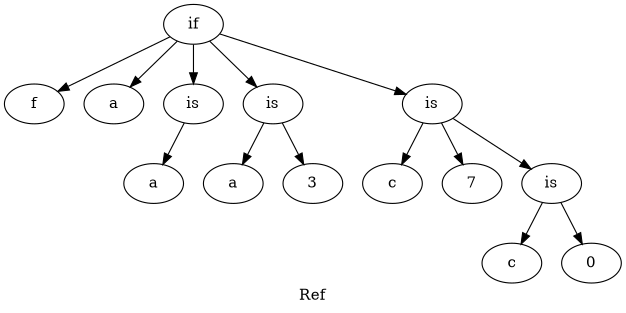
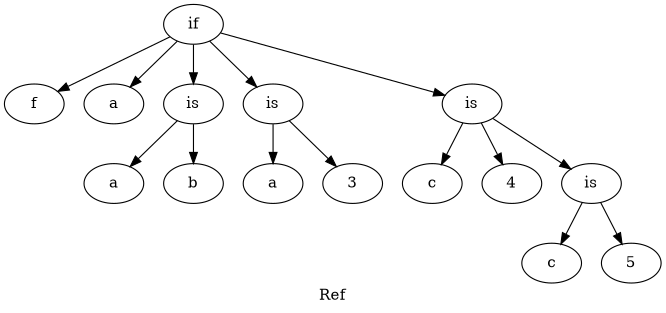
node "b": added
node "7": label "7" -> "4"
node "0": label "0" -> "5"
